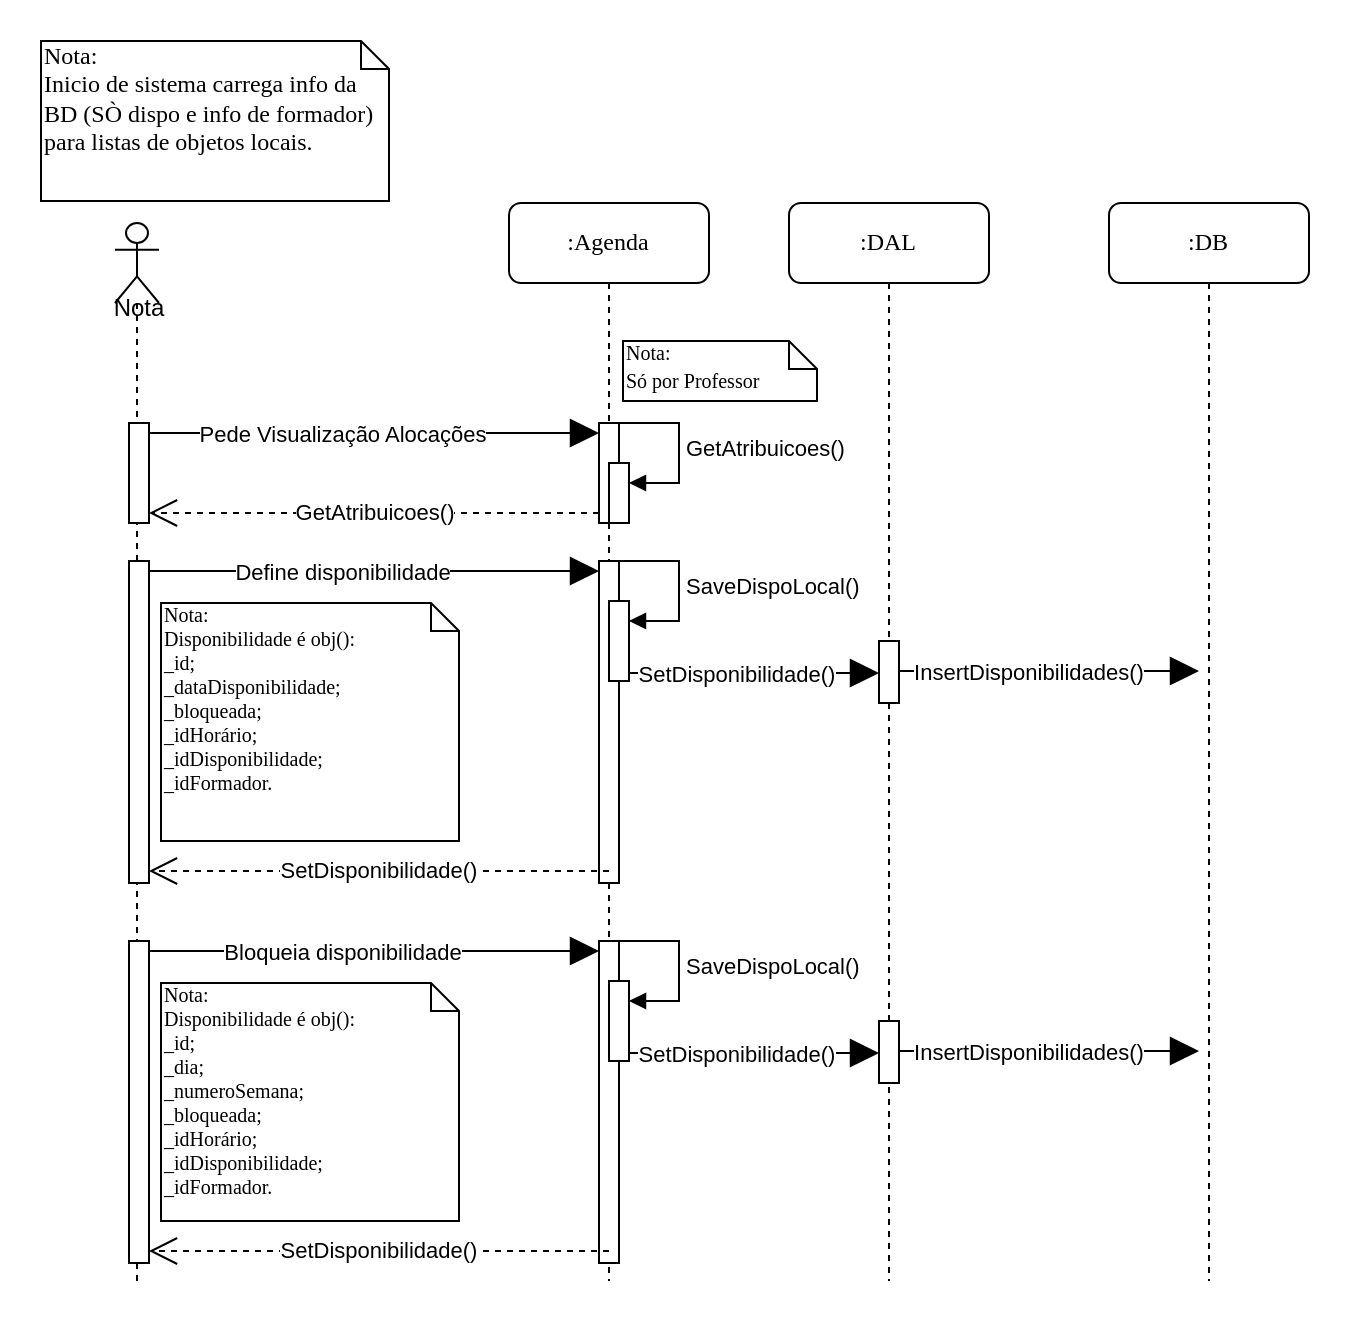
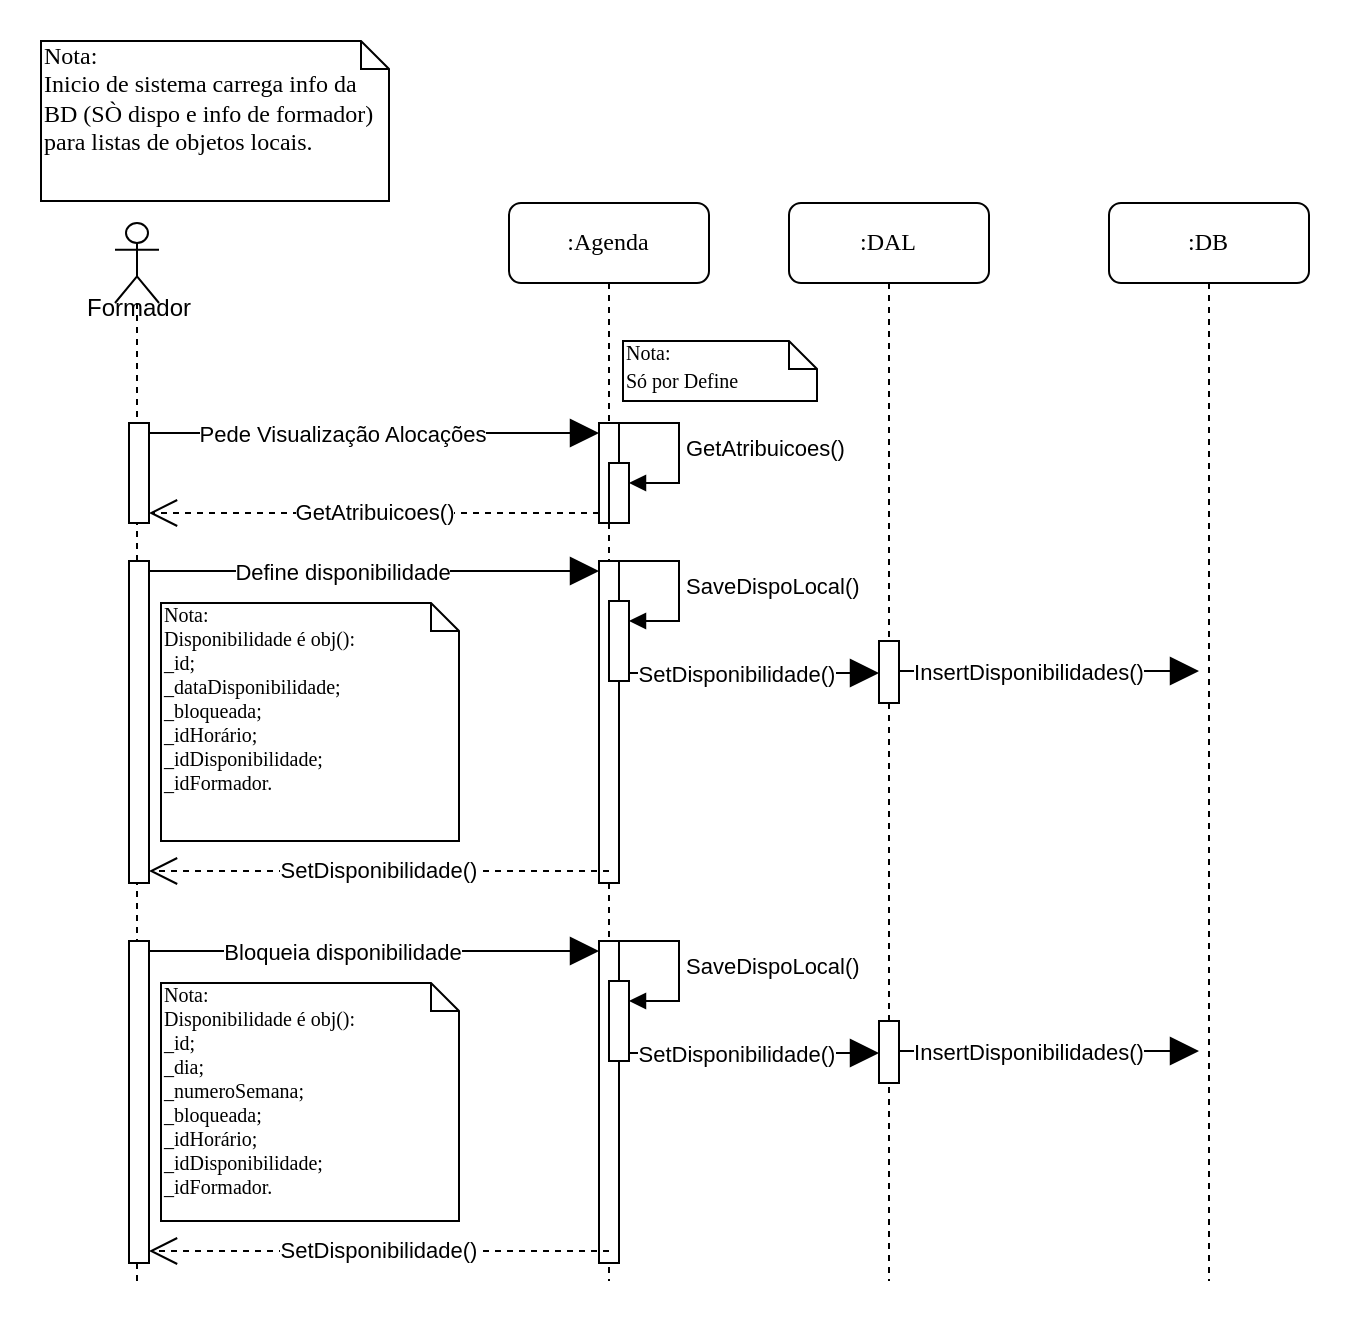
node "Nota": label "Nota" -> "Formador"
node "Nota: Só por Professor": label "Nota: Só por Professor" -> "Nota: Só por Define"
